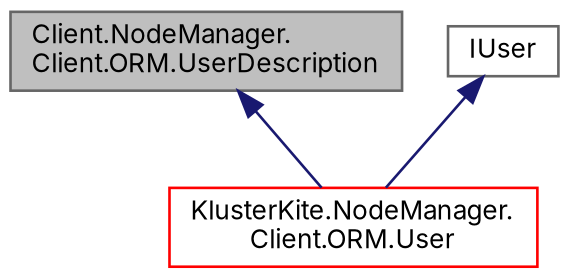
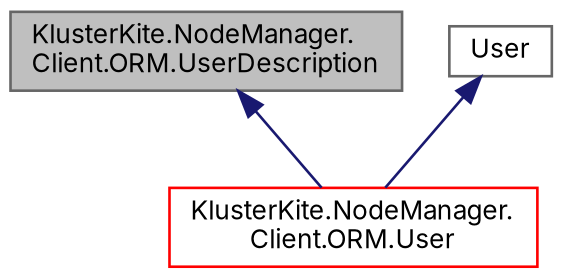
node "Client.NodeManager. Client.ORM.UserDescription": label "Client.NodeManager. Client.ORM.UserDescription" -> "KlusterKite.NodeManager. Client.ORM.UserDescription"
node "IUser": label "IUser" -> "User"
